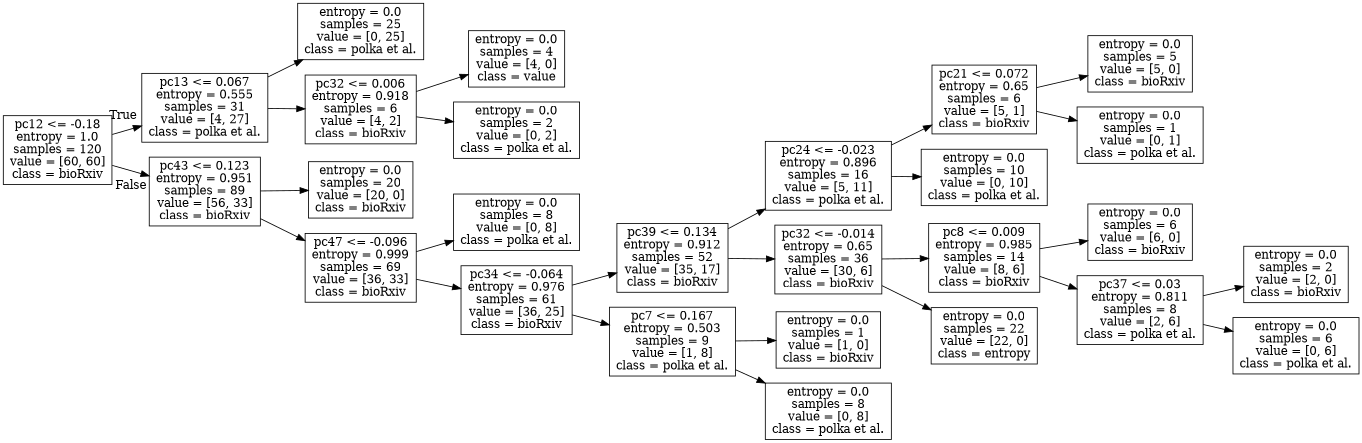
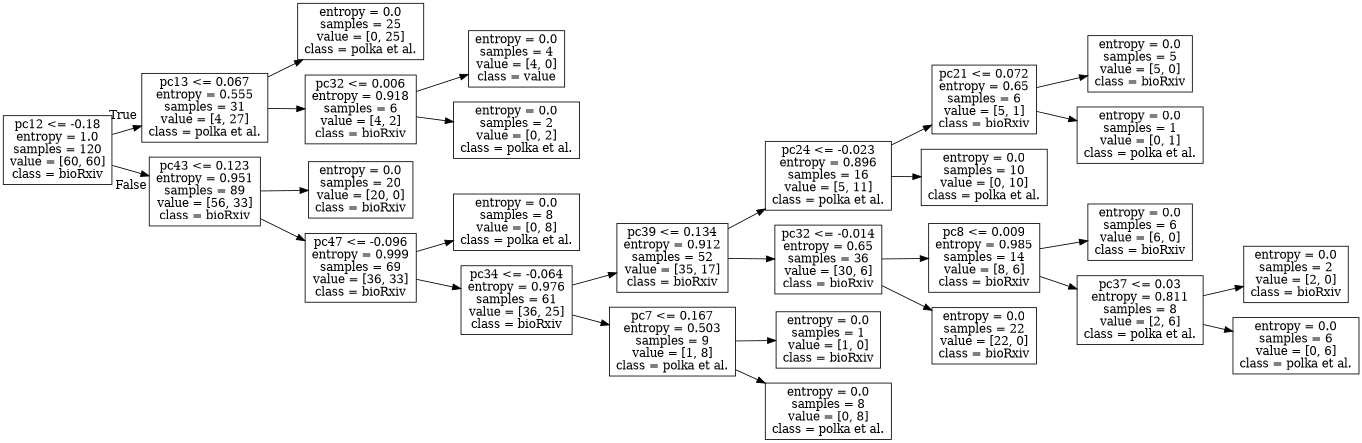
node "entropy = 0.0 samples = 22 value = [22, 0] class = entropy": label "entropy = 0.0 samples = 22 value = [22, 0] class = entropy" -> "entropy = 0.0 samples = 22 value = [22, 0] class = bioRxiv"
